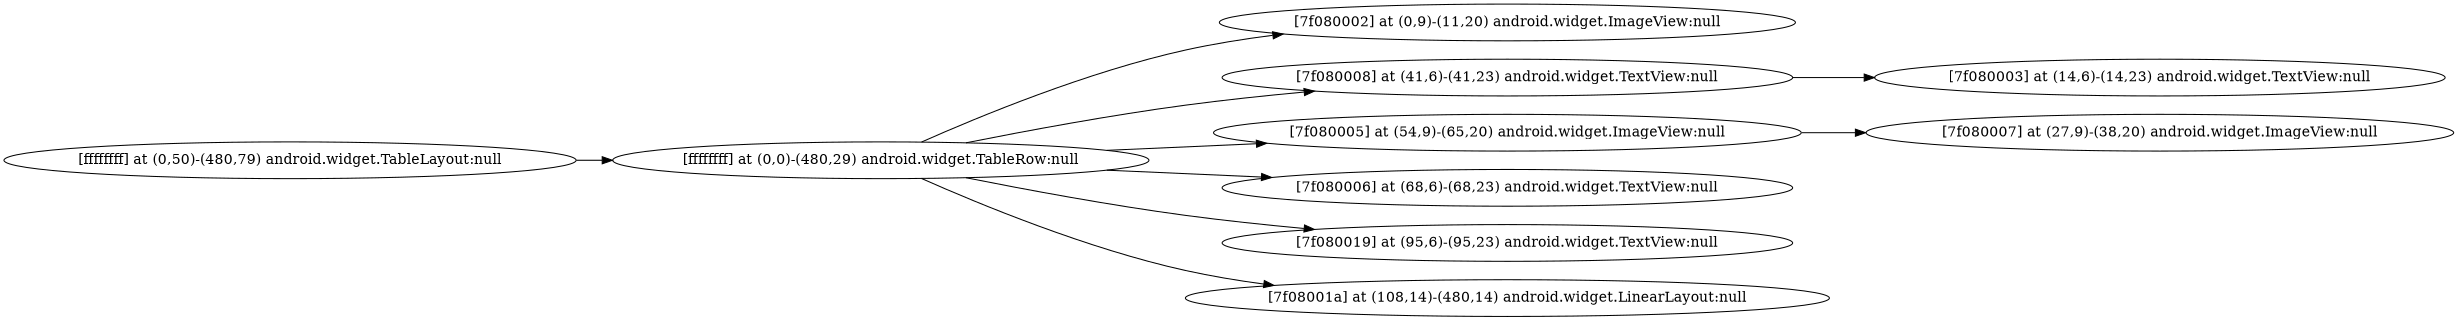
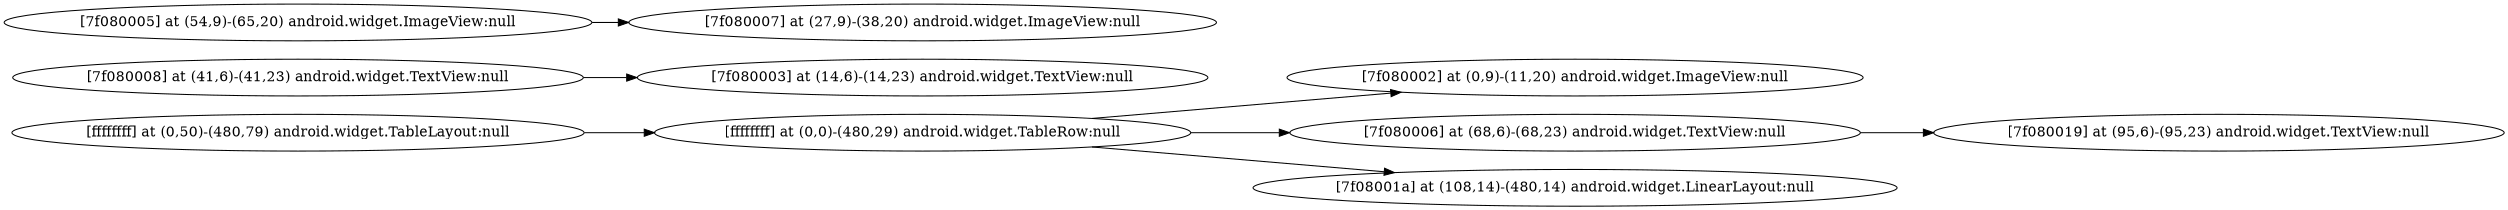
edge "[ffffffff] at (0,0)-(480,29) android.widget.TableRow:null" -> "[7f080008] at (41,6)-(41,23) android.widget.TextView:null": removed
edge "[ffffffff] at (0,0)-(480,29) android.widget.TableRow:null" -> "[7f080005] at (54,9)-(65,20) android.widget.ImageView:null": removed
edge "[ffffffff] at (0,0)-(480,29) android.widget.TableRow:null" -> "[7f080019] at (95,6)-(95,23) android.widget.TextView:null": now "[7f080006] at (68,6)-(68,23) android.widget.TextView:null" -> "[7f080019] at (95,6)-(95,23) android.widget.TextView:null"
